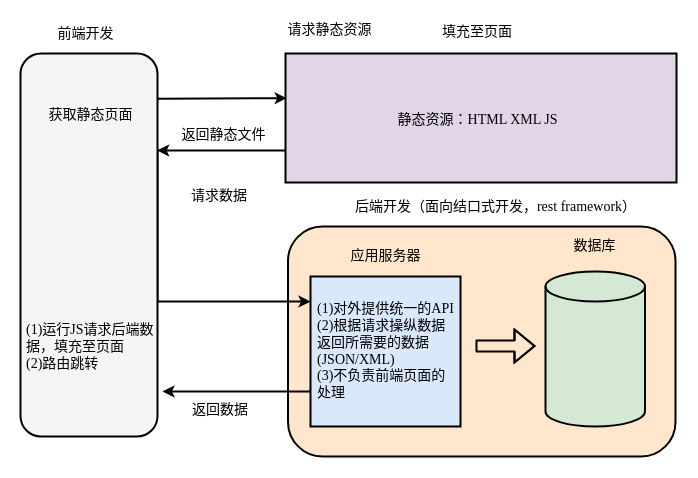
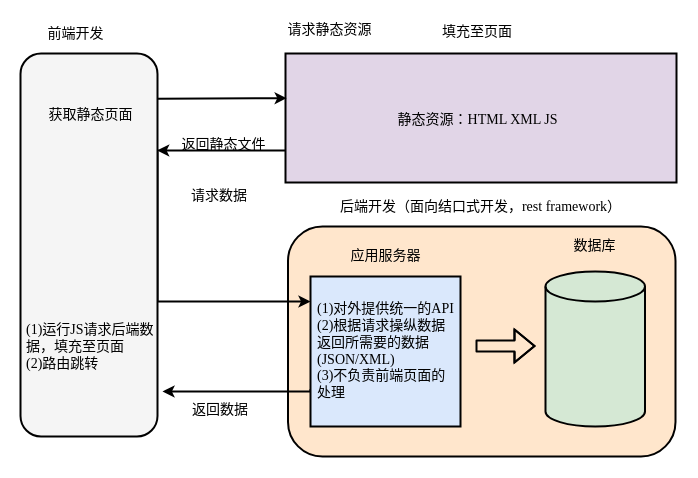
node "前端开发": moved (86, 35) -> (76, 35)
node "返回静态文件": moved (224, 136) -> (224, 146)
node "后端开发（面向结口式开发，rest framework）": moved (496, 208) -> (481, 208)
